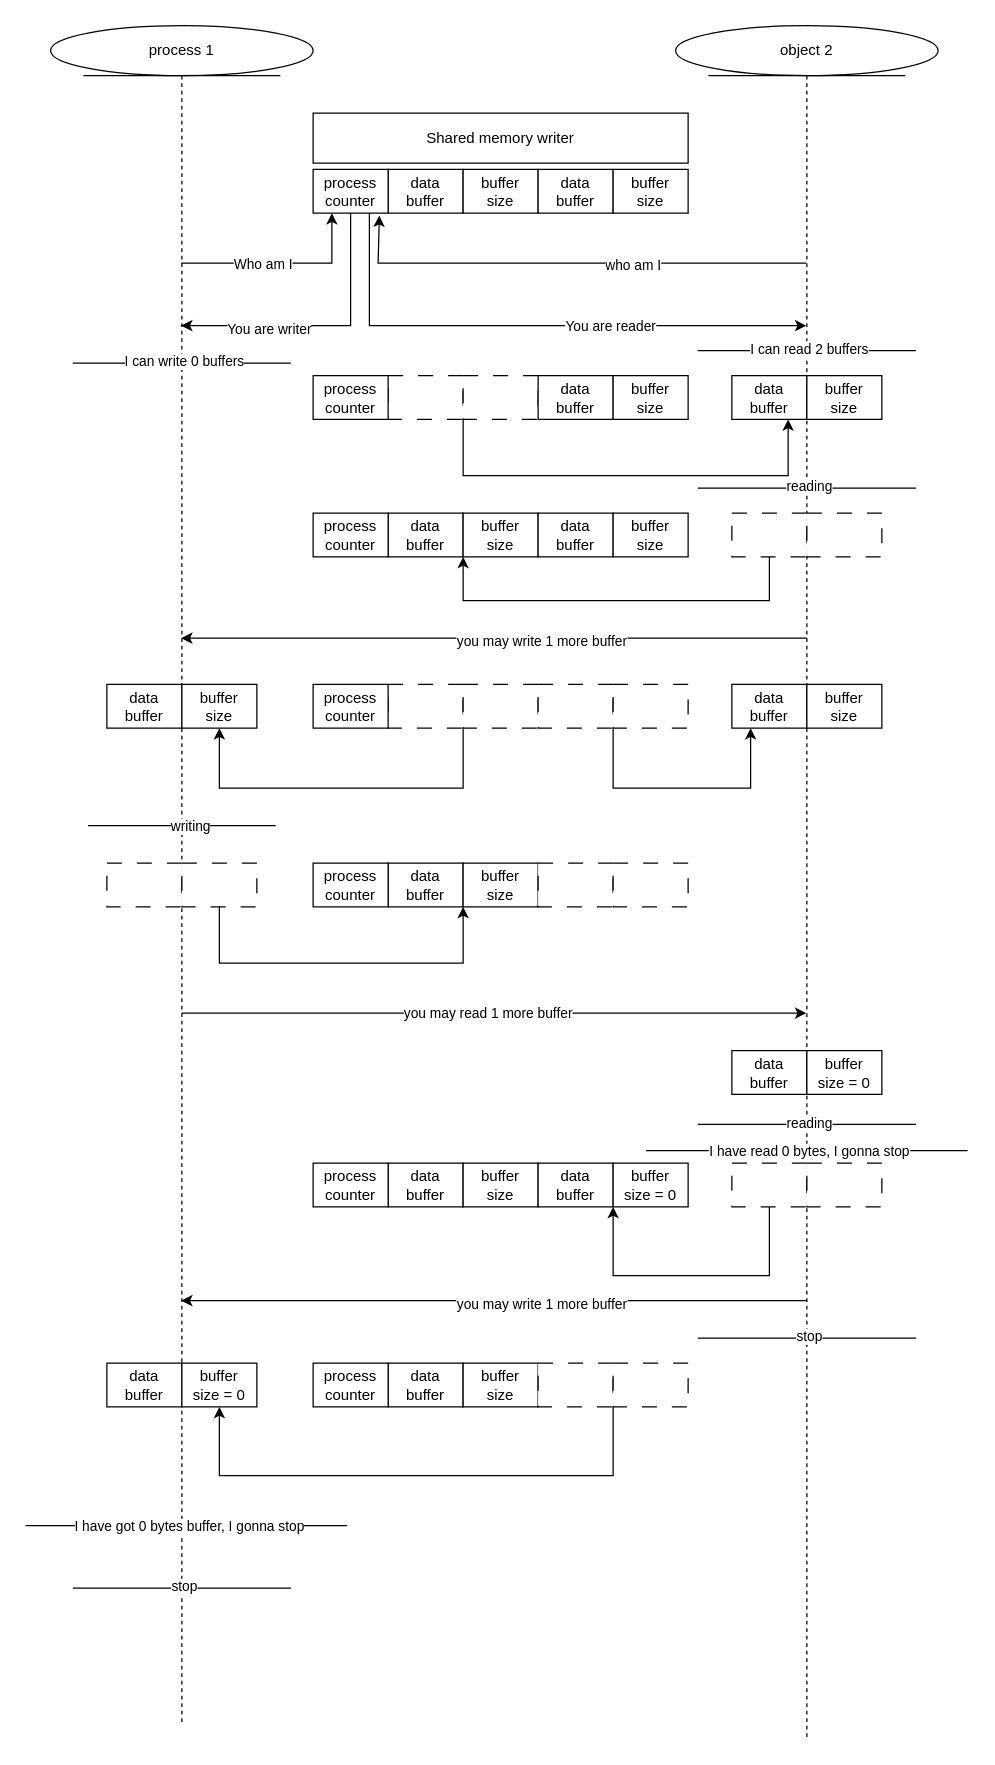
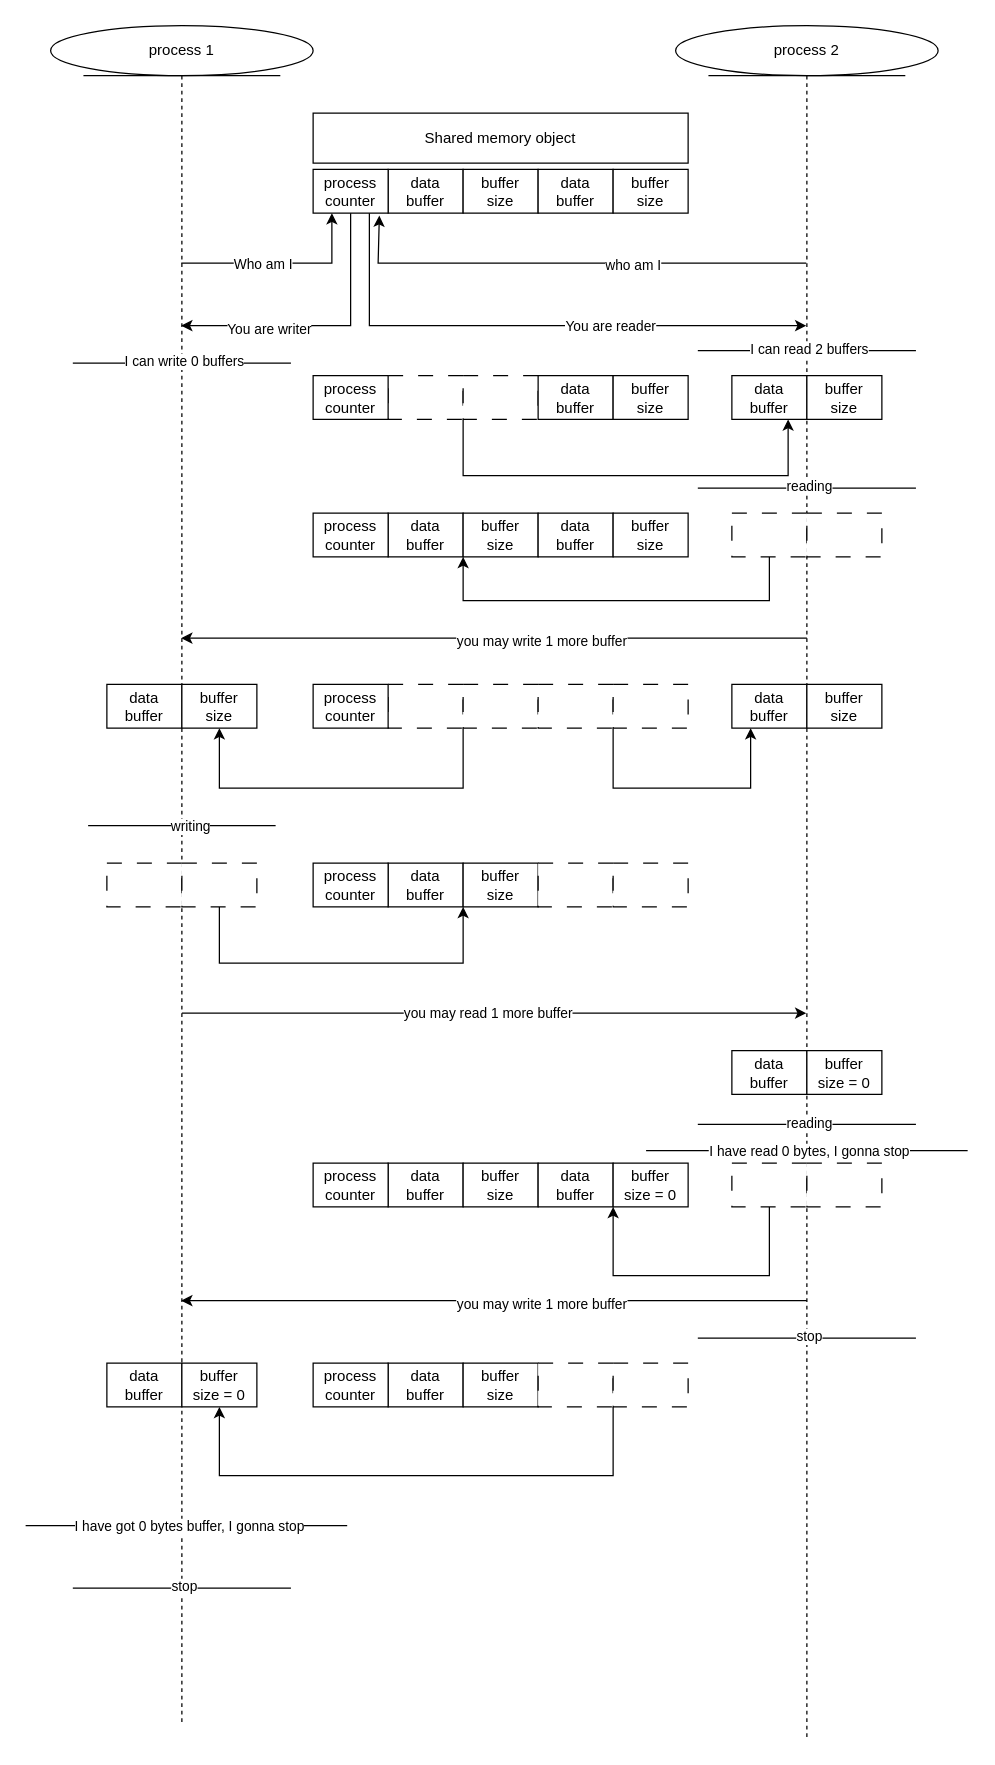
node "object 2": label "object 2" -> "process 2"
node "Shared memory writer": label "Shared memory writer" -> "Shared memory object"
